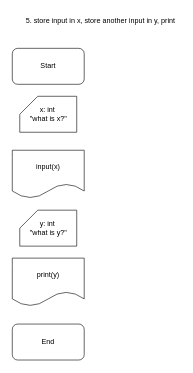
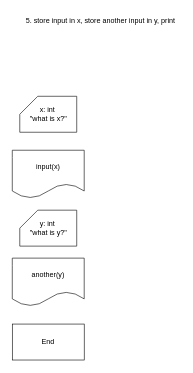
node "Start": removed
node "print(y)": label "print(y)" -> "another(y)"
node "End": shape rounded rectangle -> rectangle
